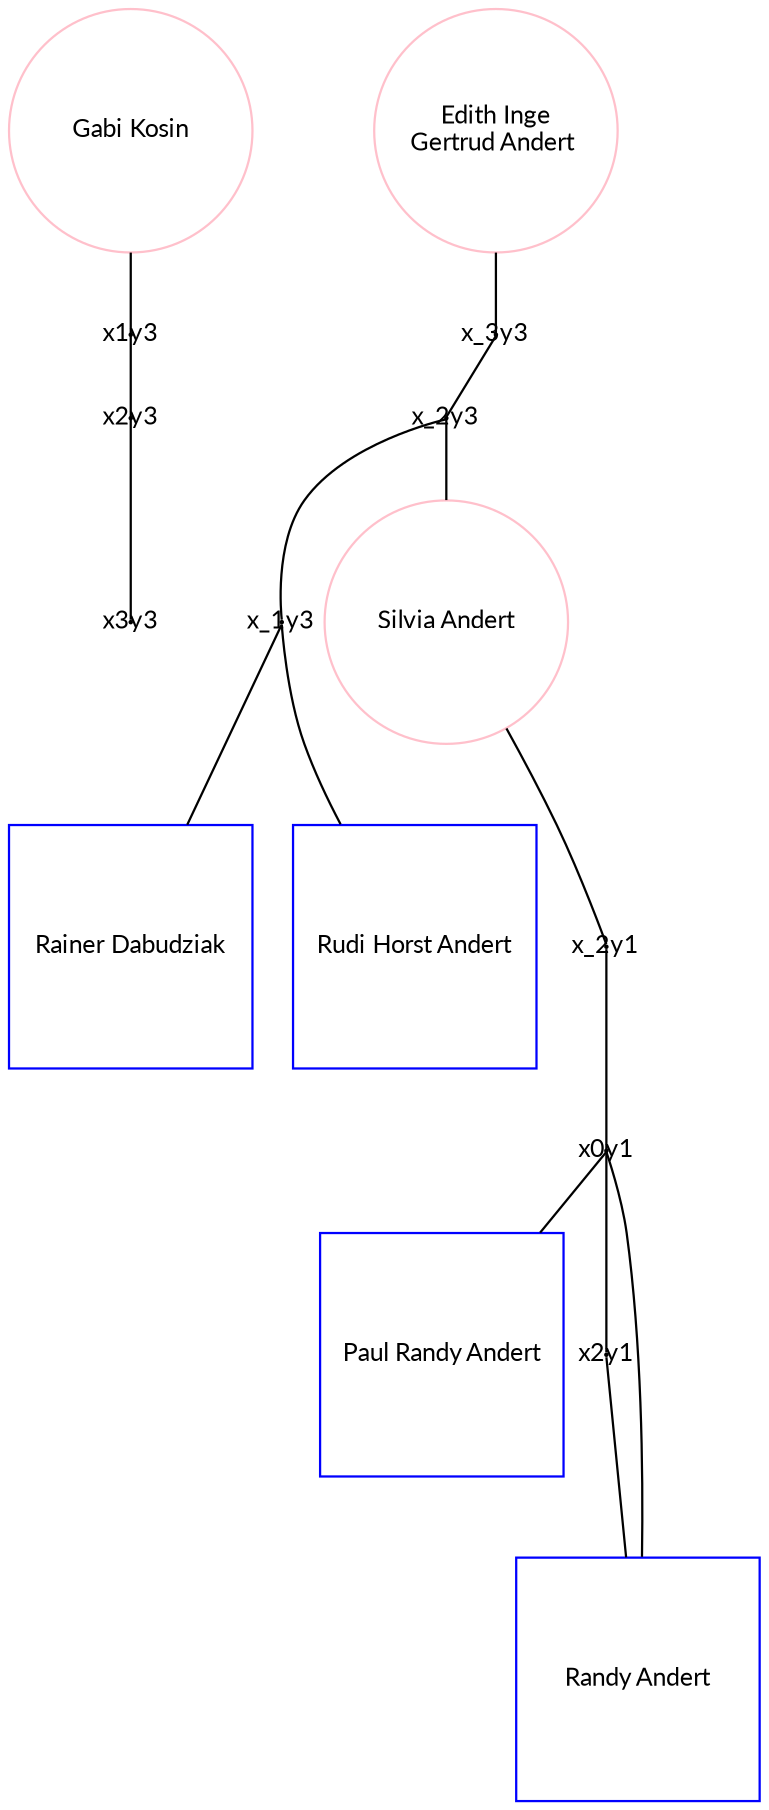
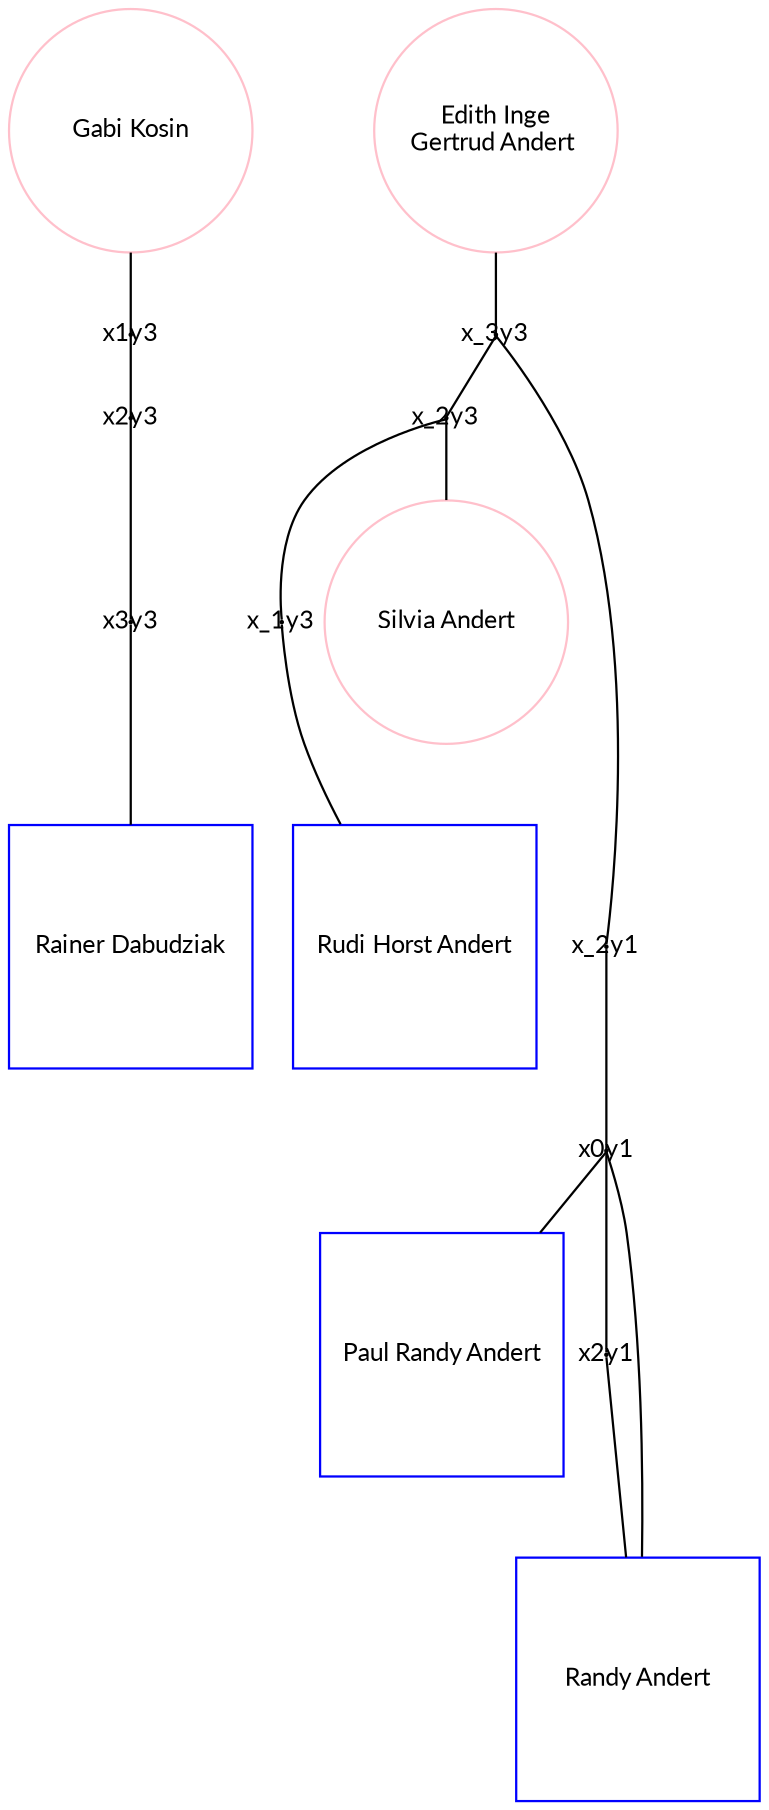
edge "x_1y3" -- "Rainer Dabudziak": now "x3y3" -- "Rainer Dabudziak"
edge "Silvia Andert" -- "x_2y1": now "x_3y3" -- "x_2y1"
